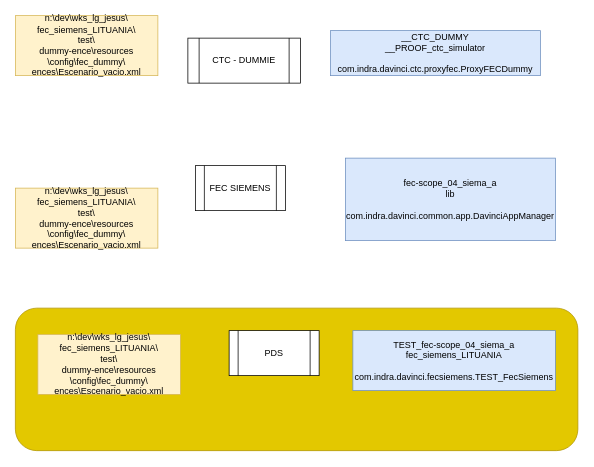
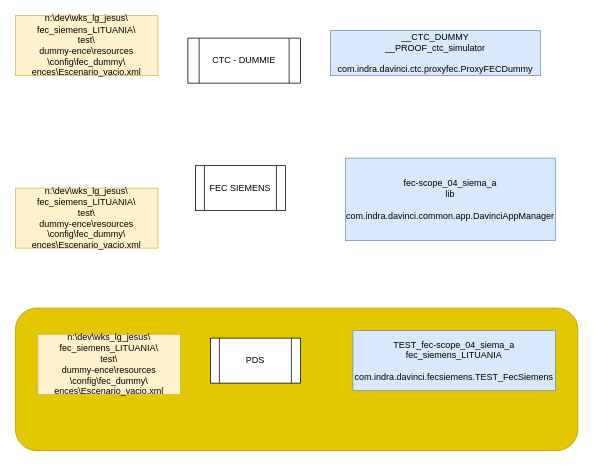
node "PDS": moved (274, 353) -> (255, 360)
